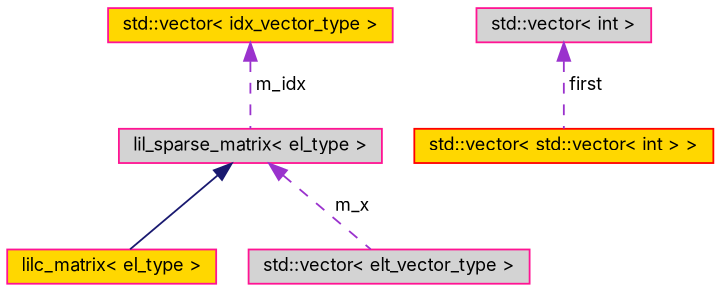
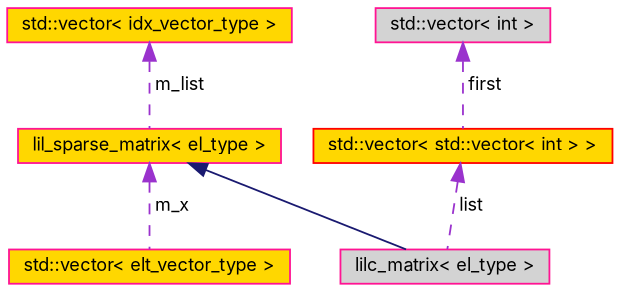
edge "lil_sparse_matrix< el_type >" -> "std::vector< idx_vector_type >": label " m_idx" -> " m_list"
node "lil_sparse_matrix< el_type >": fillcolor lightgrey -> gold
edge "lilc_matrix< el_type >" -> "std::vector< std::vector< int > >": added, label "list"
node "lilc_matrix< el_type >": fillcolor gold -> lightgrey
node "std::vector< elt_vector_type >": fillcolor lightgrey -> gold
